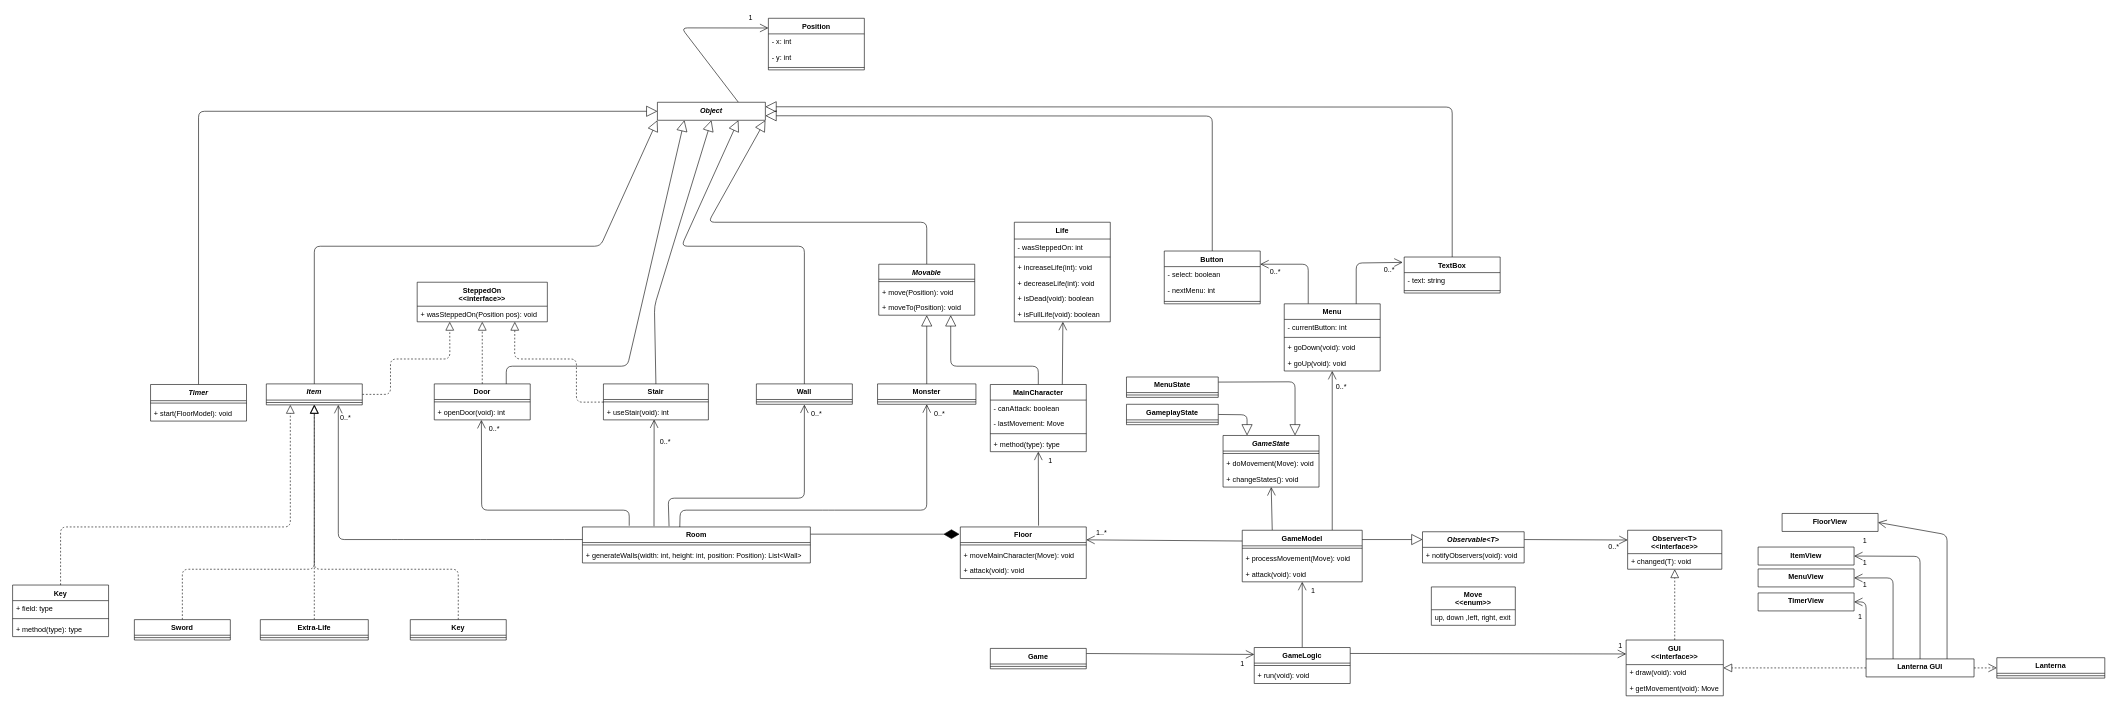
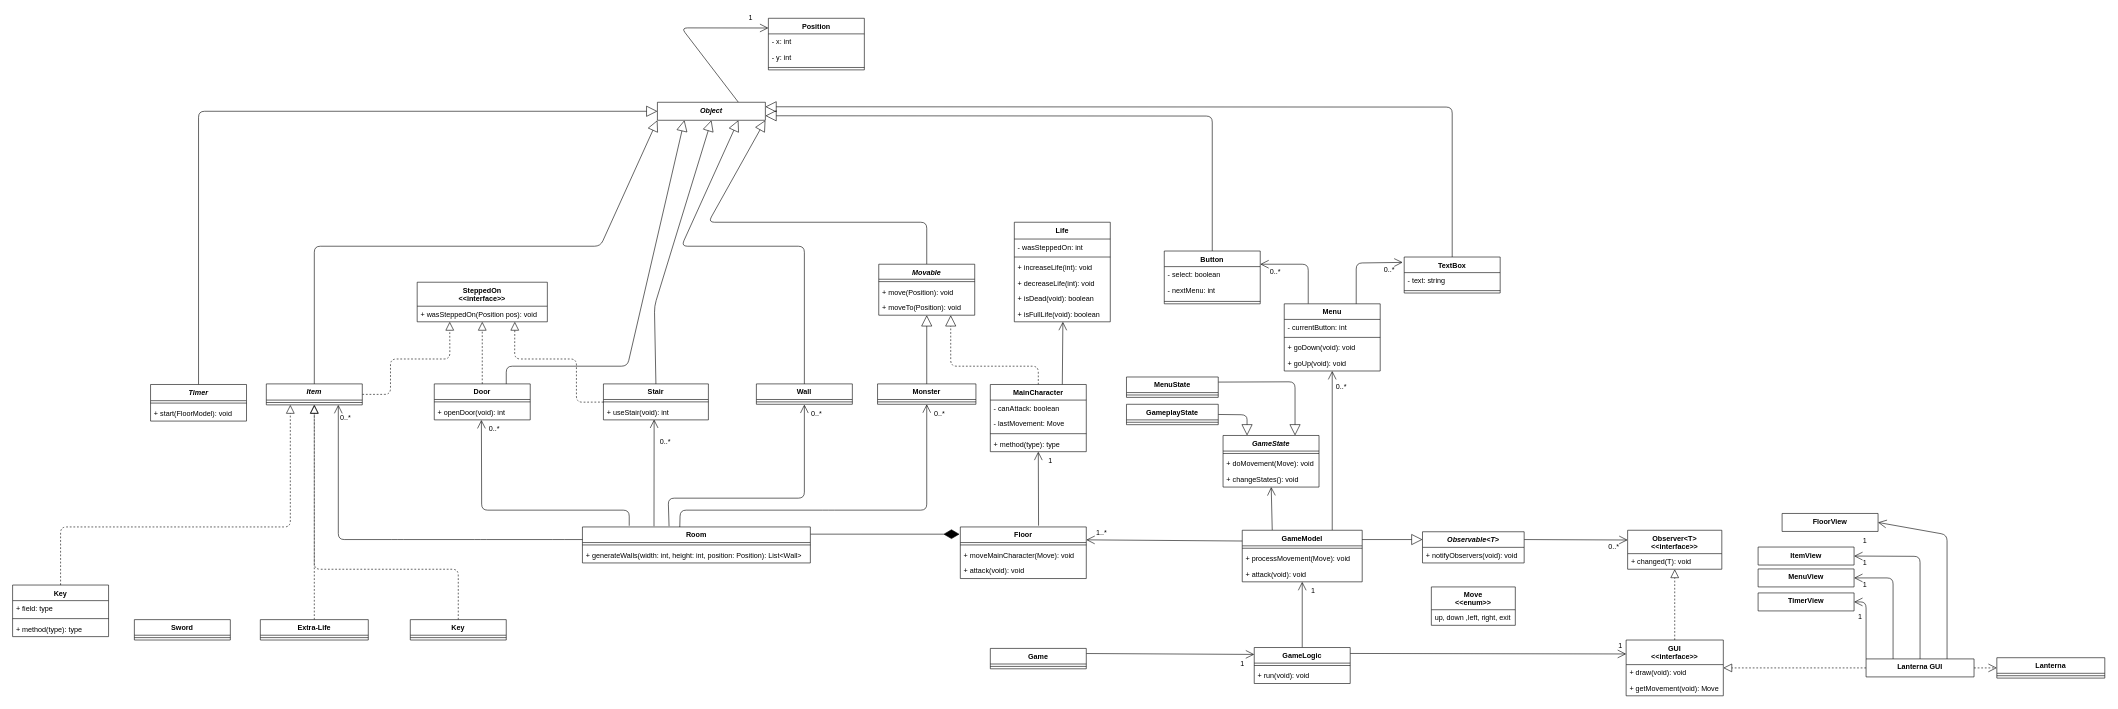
edge "MainCharacter" -> "Movable": style solid -> dashed
edge "Sword" -> "Item": removed
